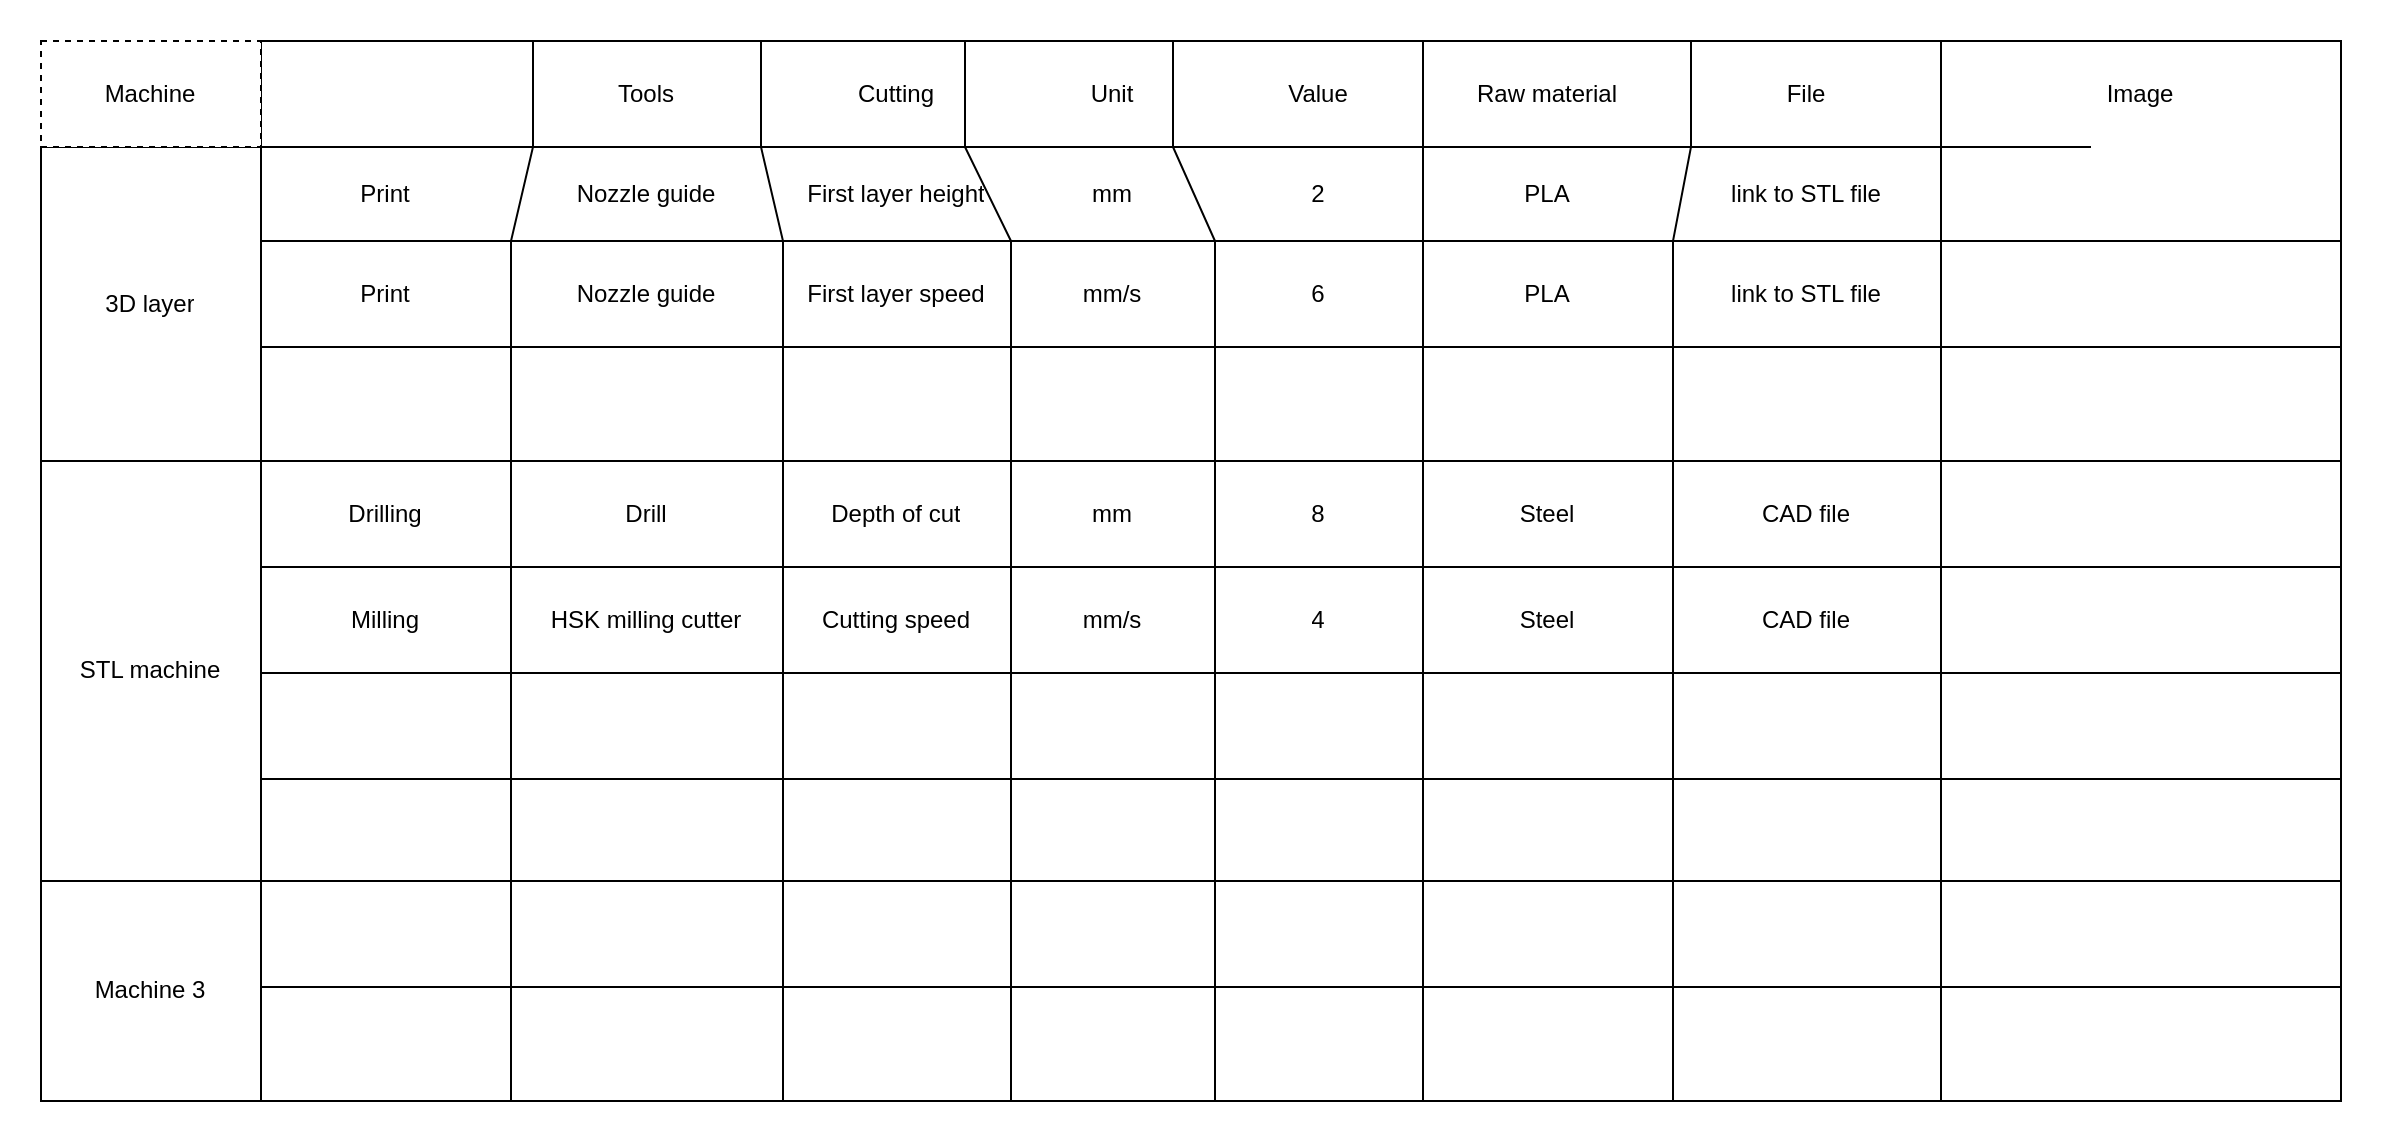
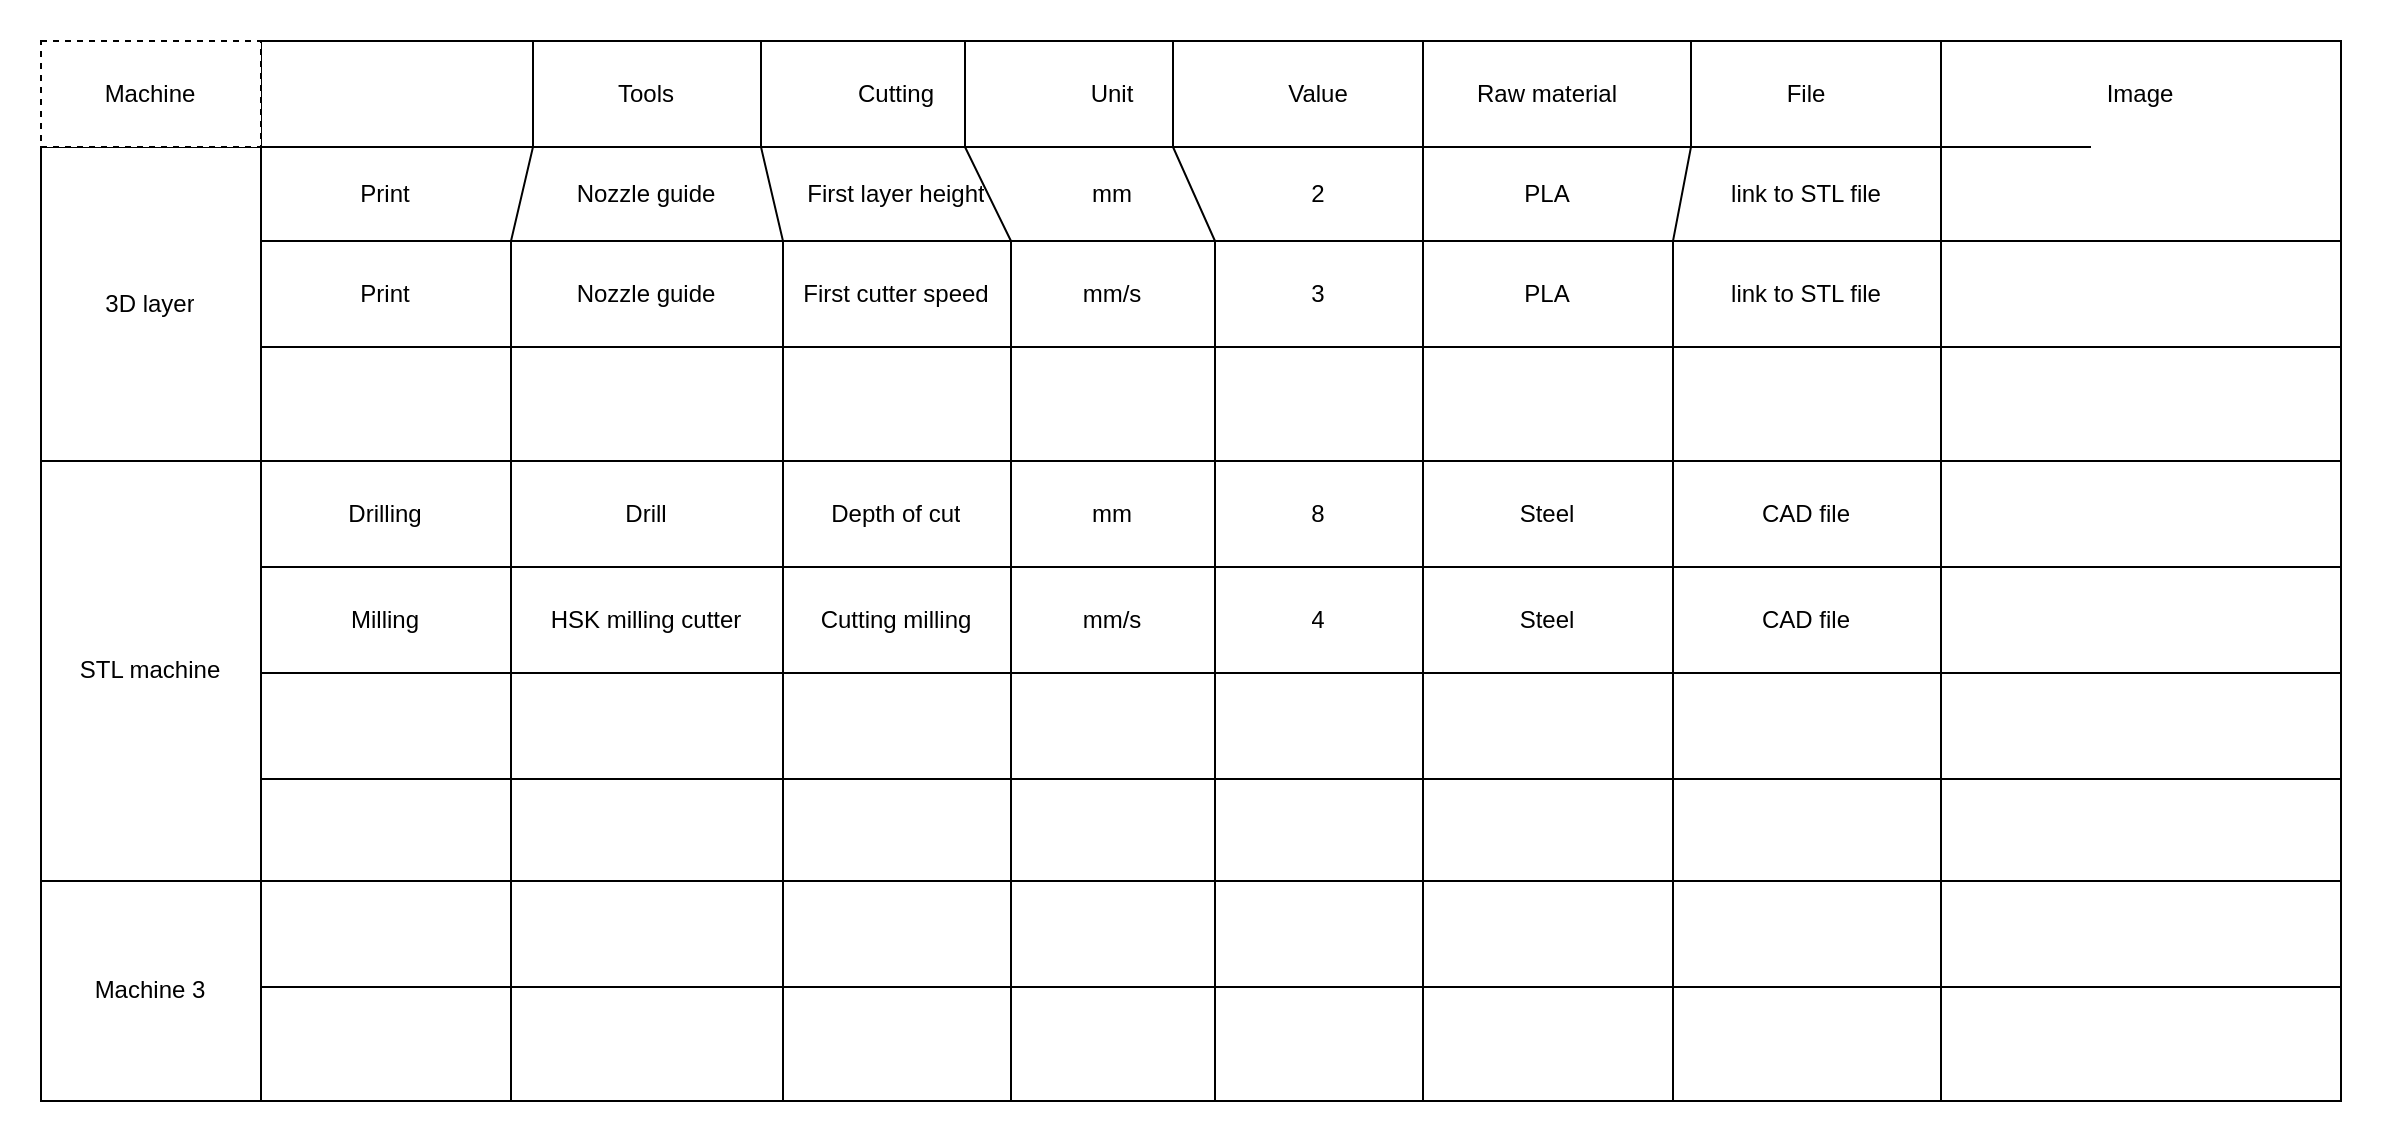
node "First layer speed": label "First layer speed" -> "First cutter speed"
node "6": label "6" -> "3"
node "Cutting speed": label "Cutting speed" -> "Cutting milling"
